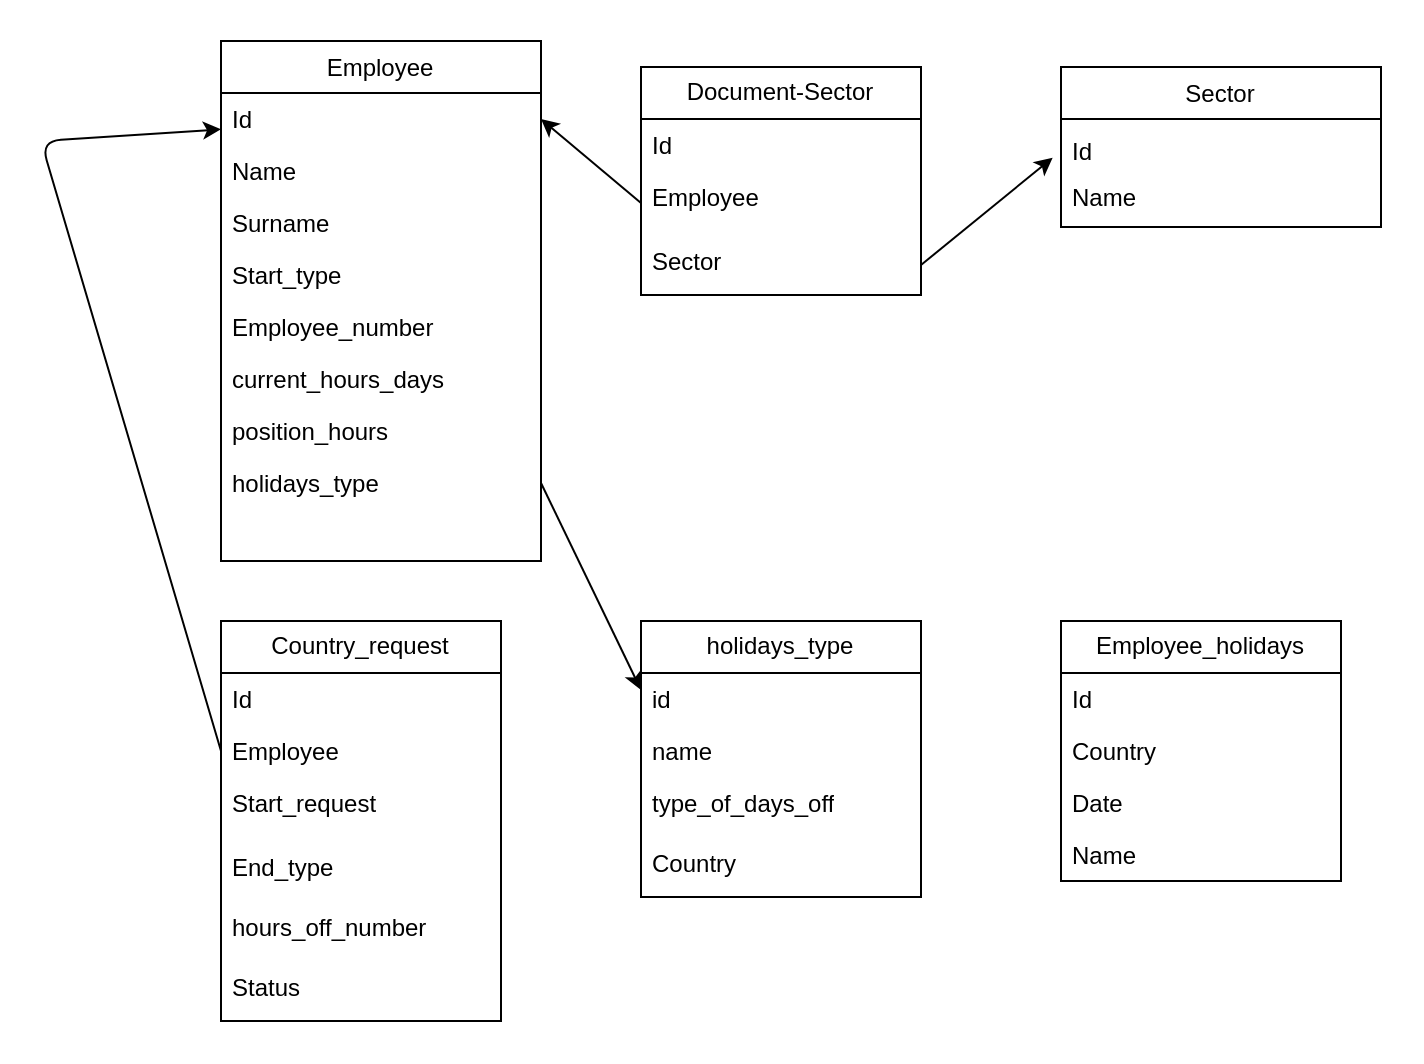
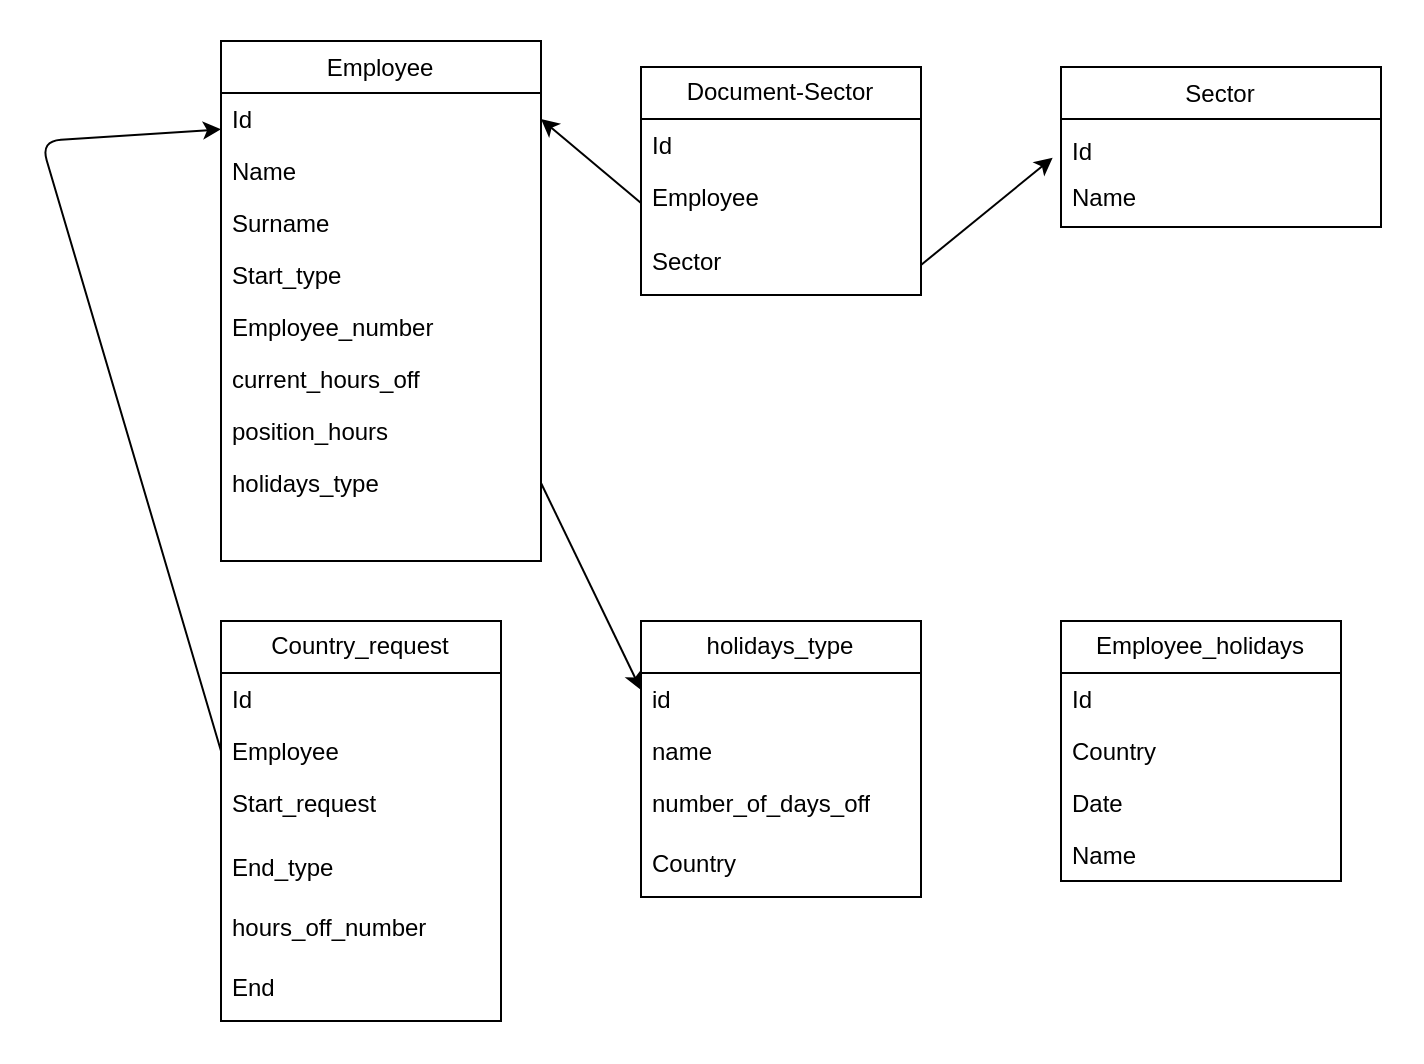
node "current_hours_days": label "current_hours_days" -> "current_hours_off"
node "type_of_days_off": label "type_of_days_off" -> "number_of_days_off"
node "Status": label "Status" -> "End"
